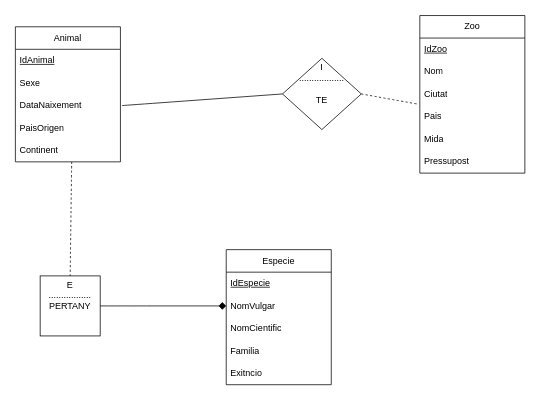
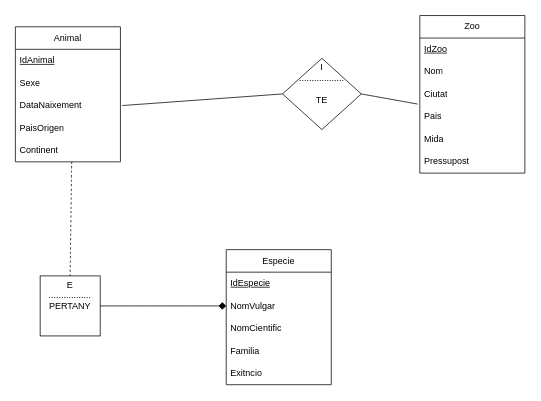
edge "I .................. TE" -- "Ciutat": style dashed -> solid
